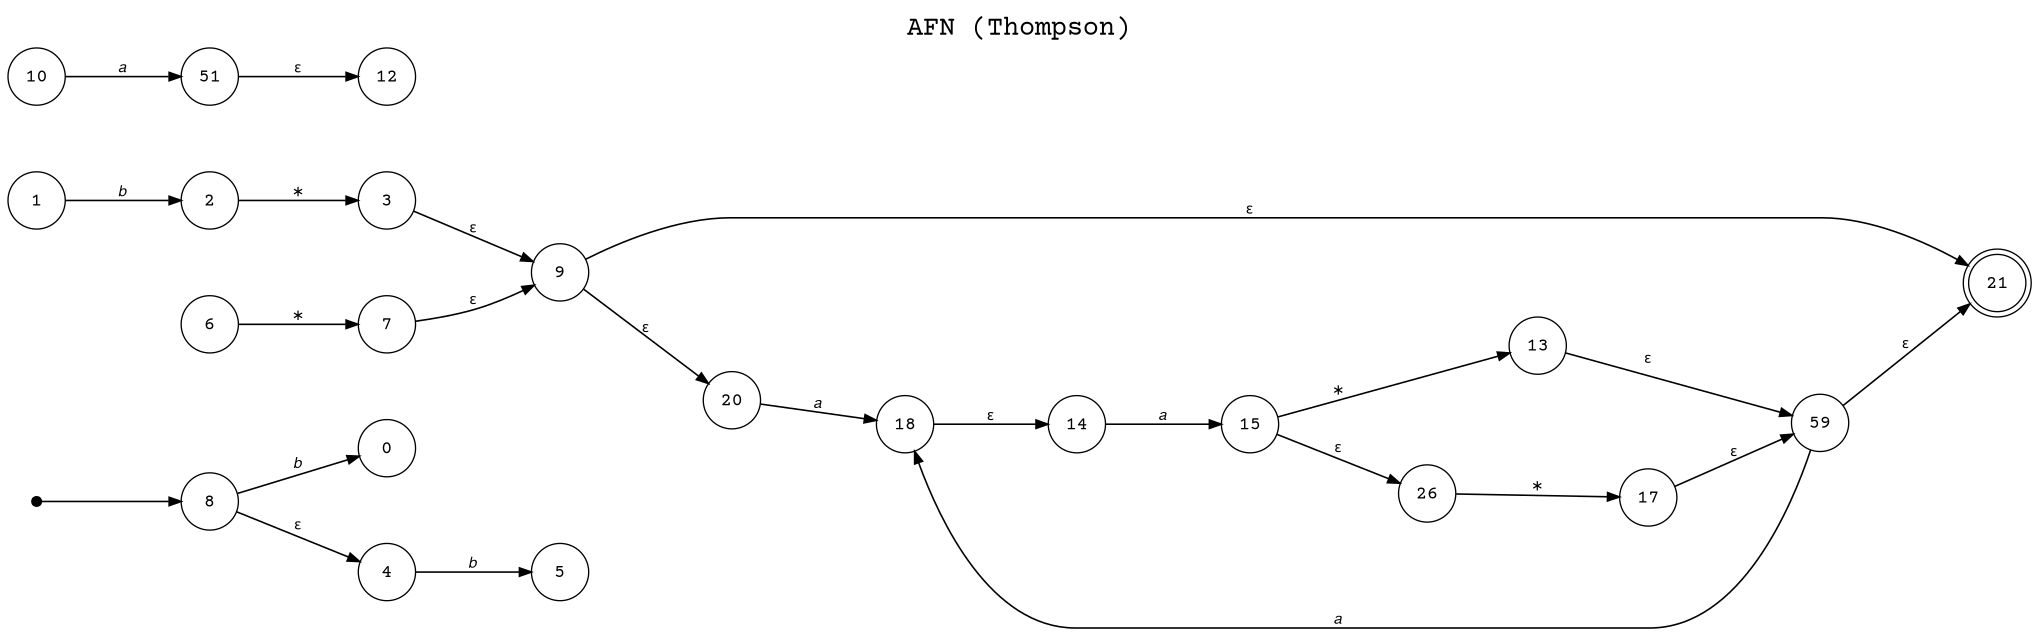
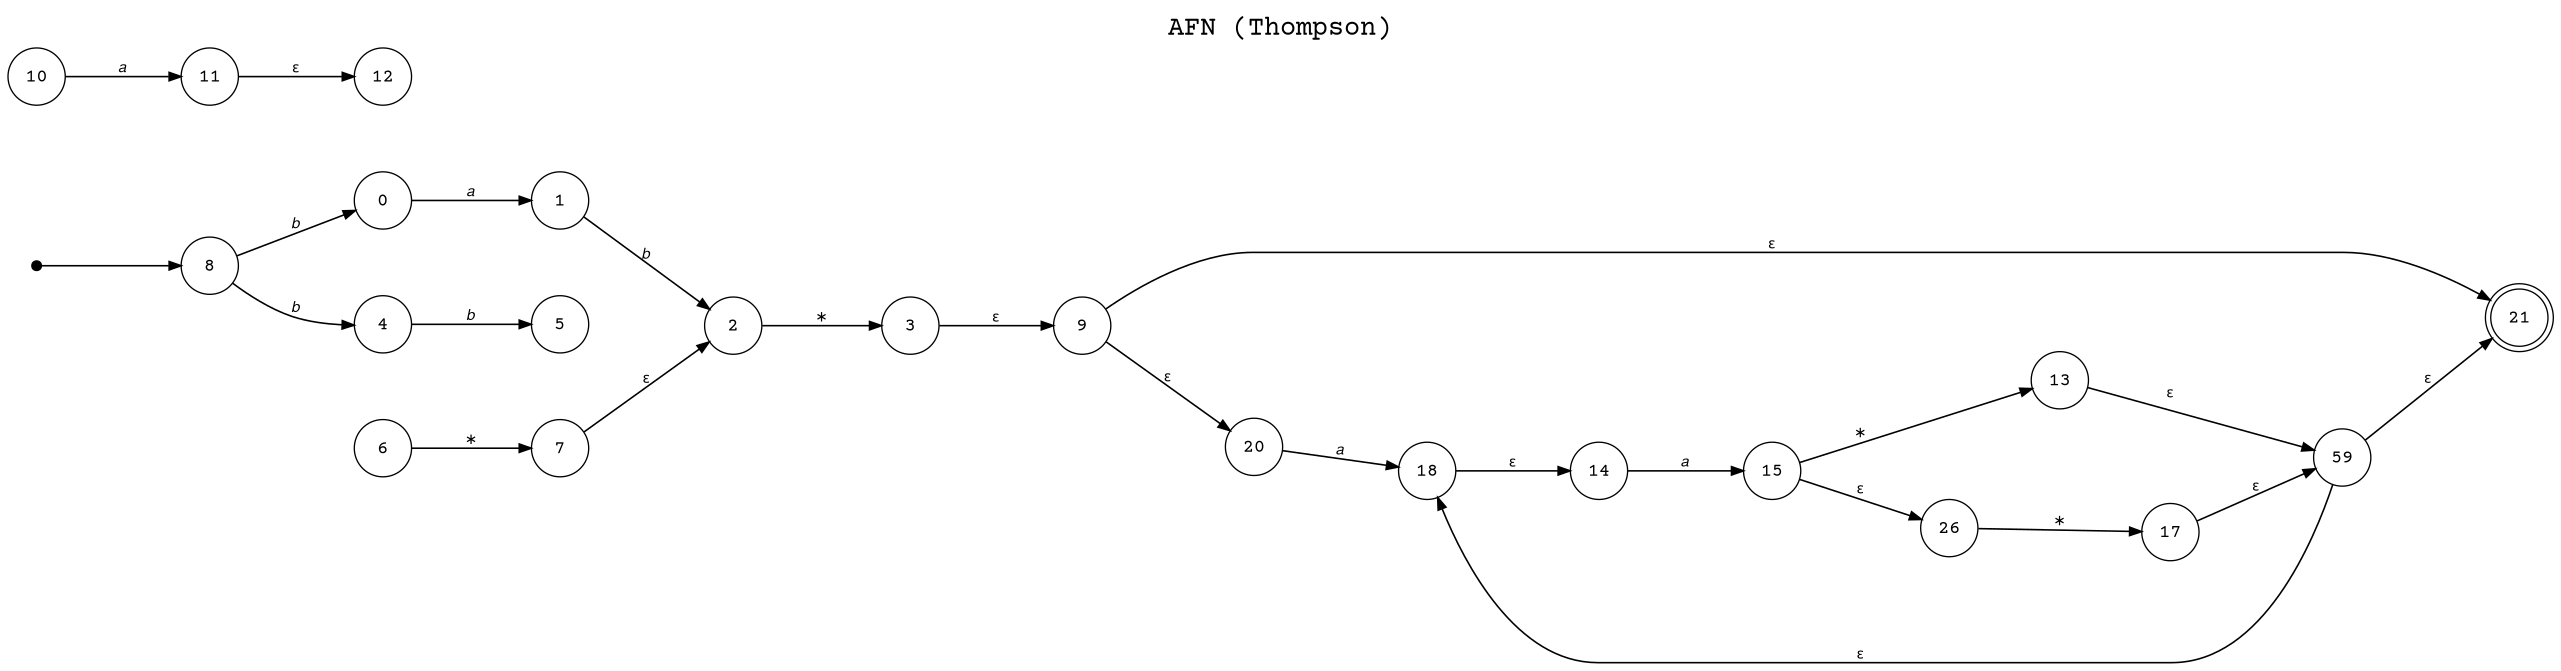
node "51": label "51" -> "11"
edge "0" -> "1": added, label "𝑎"
edge "7" -> "9": now "7" -> "2"
edge "8" -> "4": label "ε" -> "𝑏"
edge "59" -> "18": label "𝑎" -> "ε"
